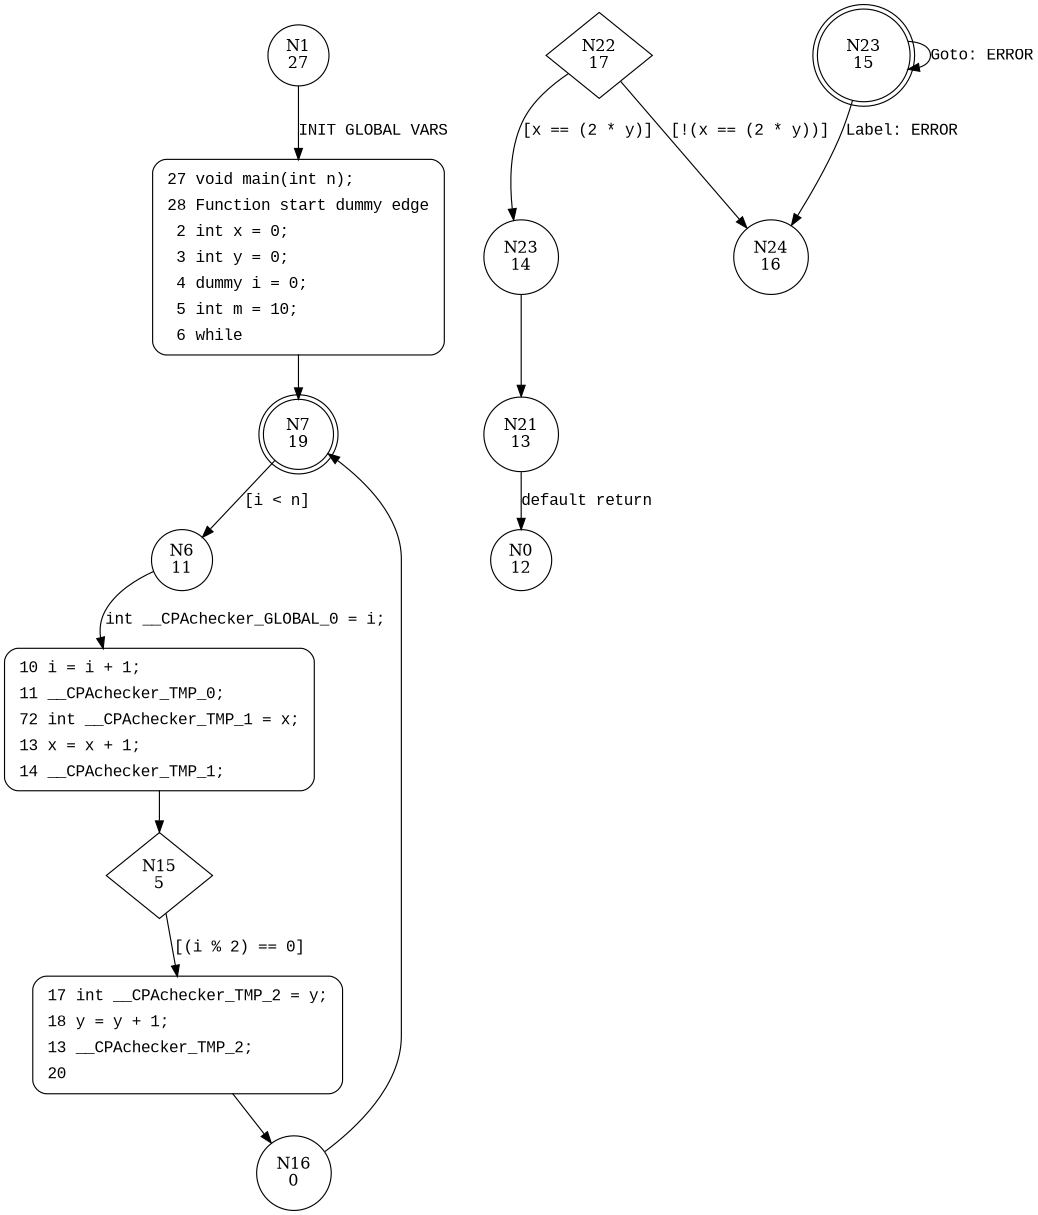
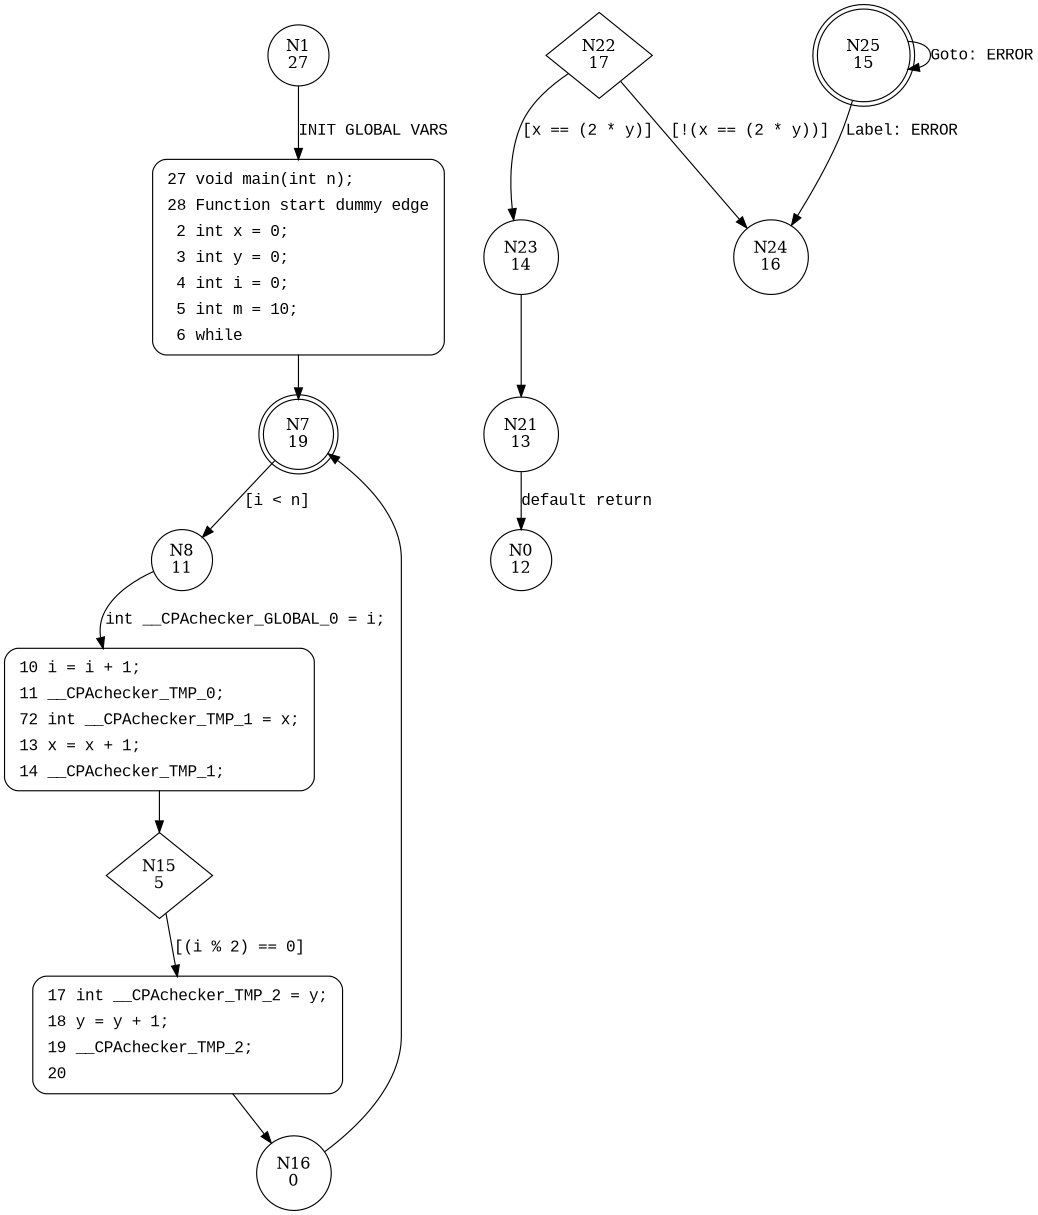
node "N23 15": label "N23 15" -> "N25 15"
node "27": text "dummy i = 0;" -> "int i = 0;"
node "N6 11": label "N6 11" -> "N8 11"
node "17": text "13" -> "19"
